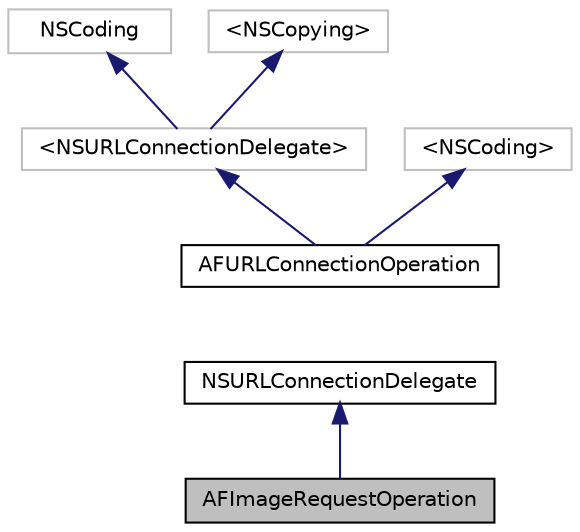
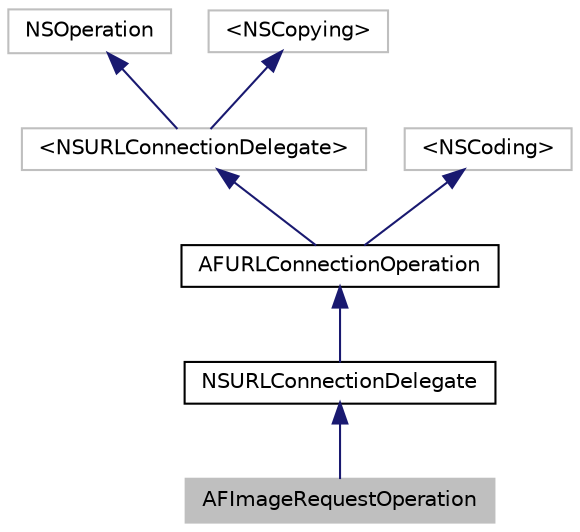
node "NSCoding": label "NSCoding" -> "NSOperation"
edge "NSURLConnectionDelegate" -> "AFURLConnectionOperation": added
node "AFImageRequestOperation": color black -> grey75
